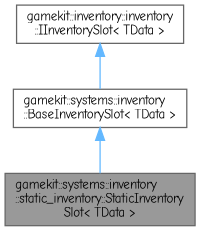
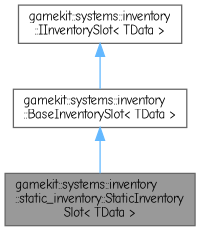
node "gamekit::inventory::inventory ::IInventorySlot< TData >": label "gamekit::inventory::inventory ::IInventorySlot< TData >" -> "gamekit::systems::inventory ::IInventorySlot< TData >"
